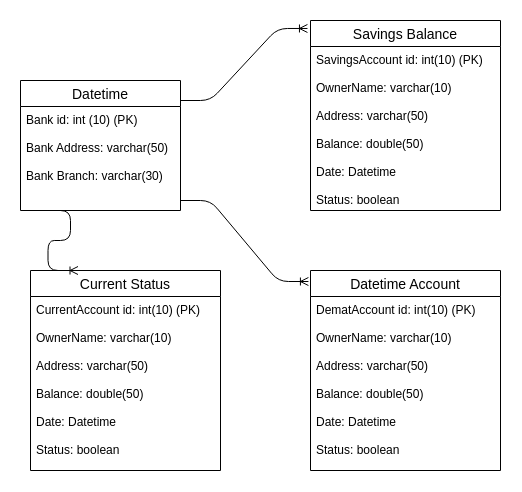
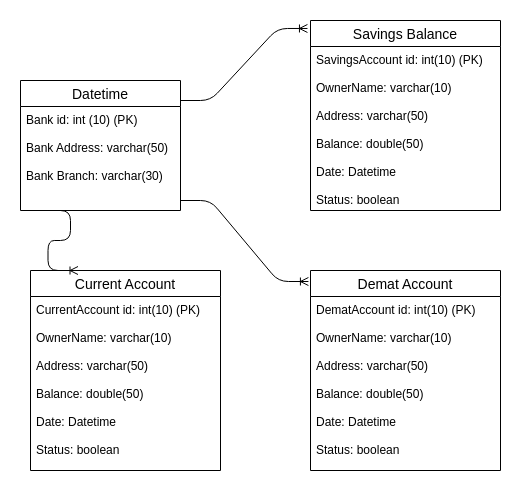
node "Current Status": label "Current Status" -> "Current Account"
node "Datetime Account": label "Datetime Account" -> "Demat Account"
